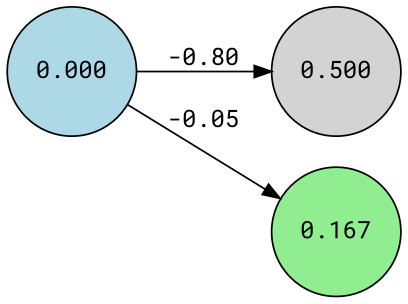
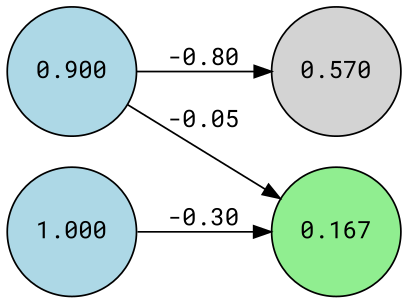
node "0.000": label "0.000" -> "0.900"
node "0.500": label "0.500" -> "0.570"
node "1.000": added
